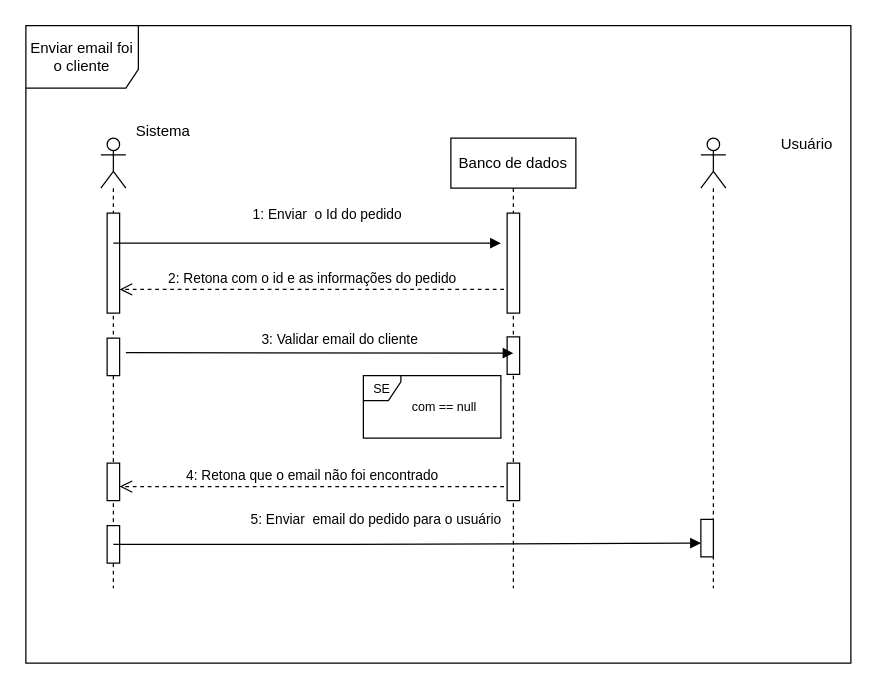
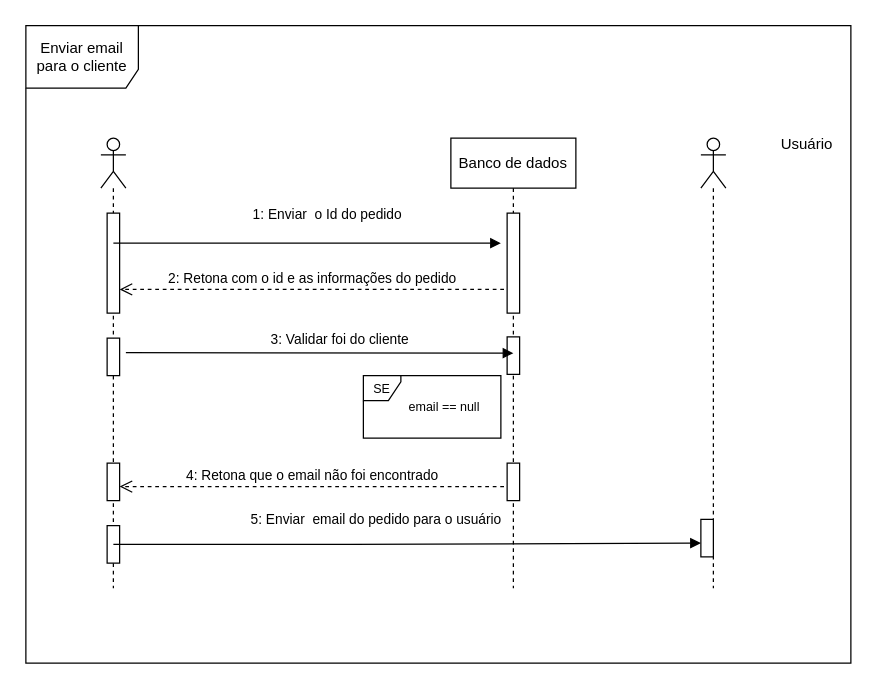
node "Enviar email foi o cliente": label "Enviar email foi o cliente" -> "Enviar email para o cliente"
node "Sistema": removed
node "3: Validar email do cliente": label "3: Validar email do cliente" -> "3: Validar foi do cliente"
node "com == null": label "com == null" -> "email == null"
